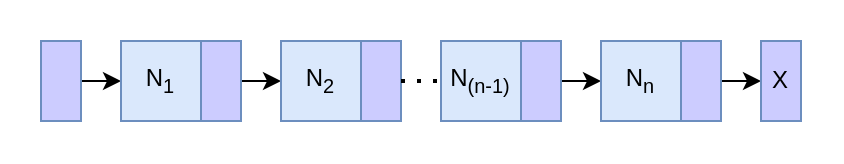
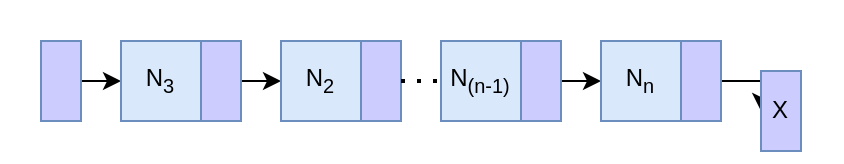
node "N1": label "N1" -> "N3"
node "X": moved (781, 81) -> (781, 111)
